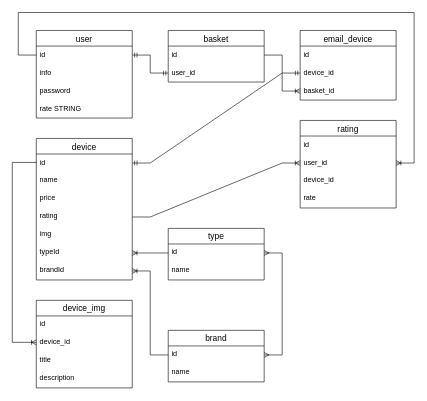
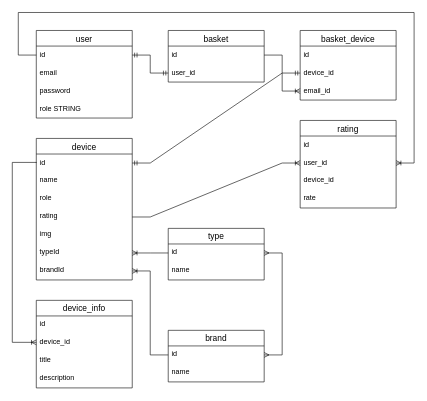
node "email_device": label "email_device" -> "basket_device"
node "info": label "info" -> "email"
node "basket_id": label "basket_id" -> "email_id"
node "rate STRING": label "rate STRING" -> "role STRING"
node "price": label "price" -> "role"
node "device_img": label "device_img" -> "device_info"
